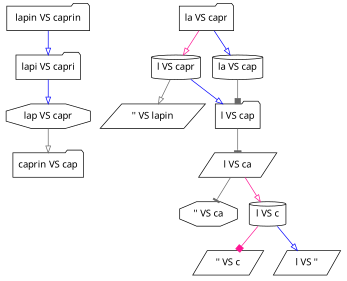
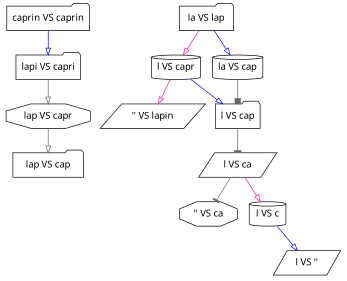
node "lapin VS caprin": label "lapin VS caprin" -> "caprin VS caprin"
node "la VS capr": label "la VS capr" -> "la VS lap"
edge "lapi VS capri" -> "lap VS capr": color blue -> gray40
edge "l VS capr" -> "'' VS lapin": color gray40 -> deeppink
node "caprin VS cap": label "caprin VS cap" -> "lap VS cap"
node "'' VS c": removed
